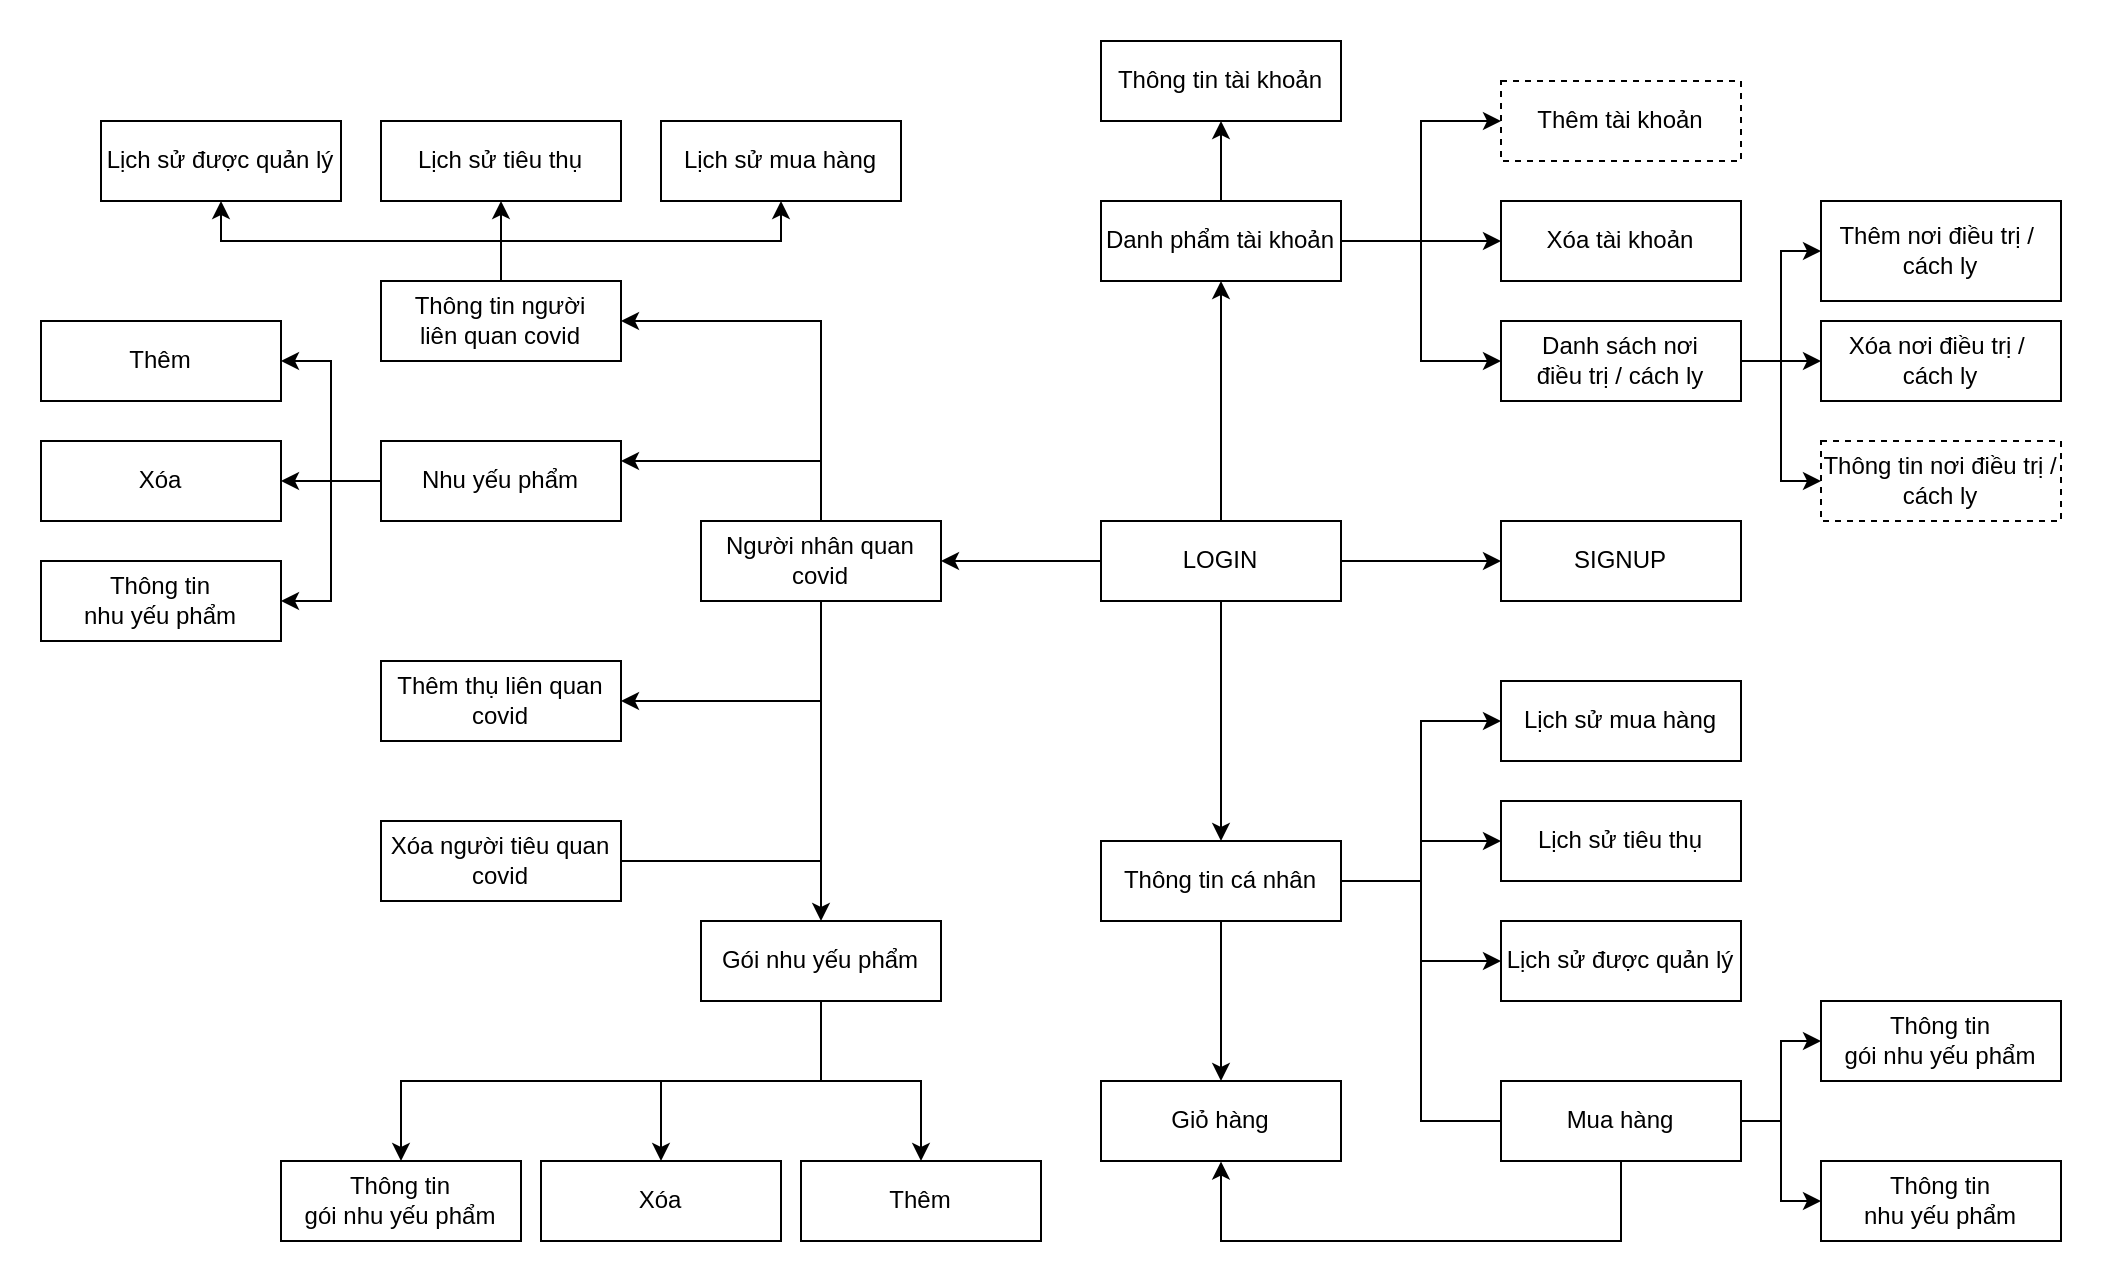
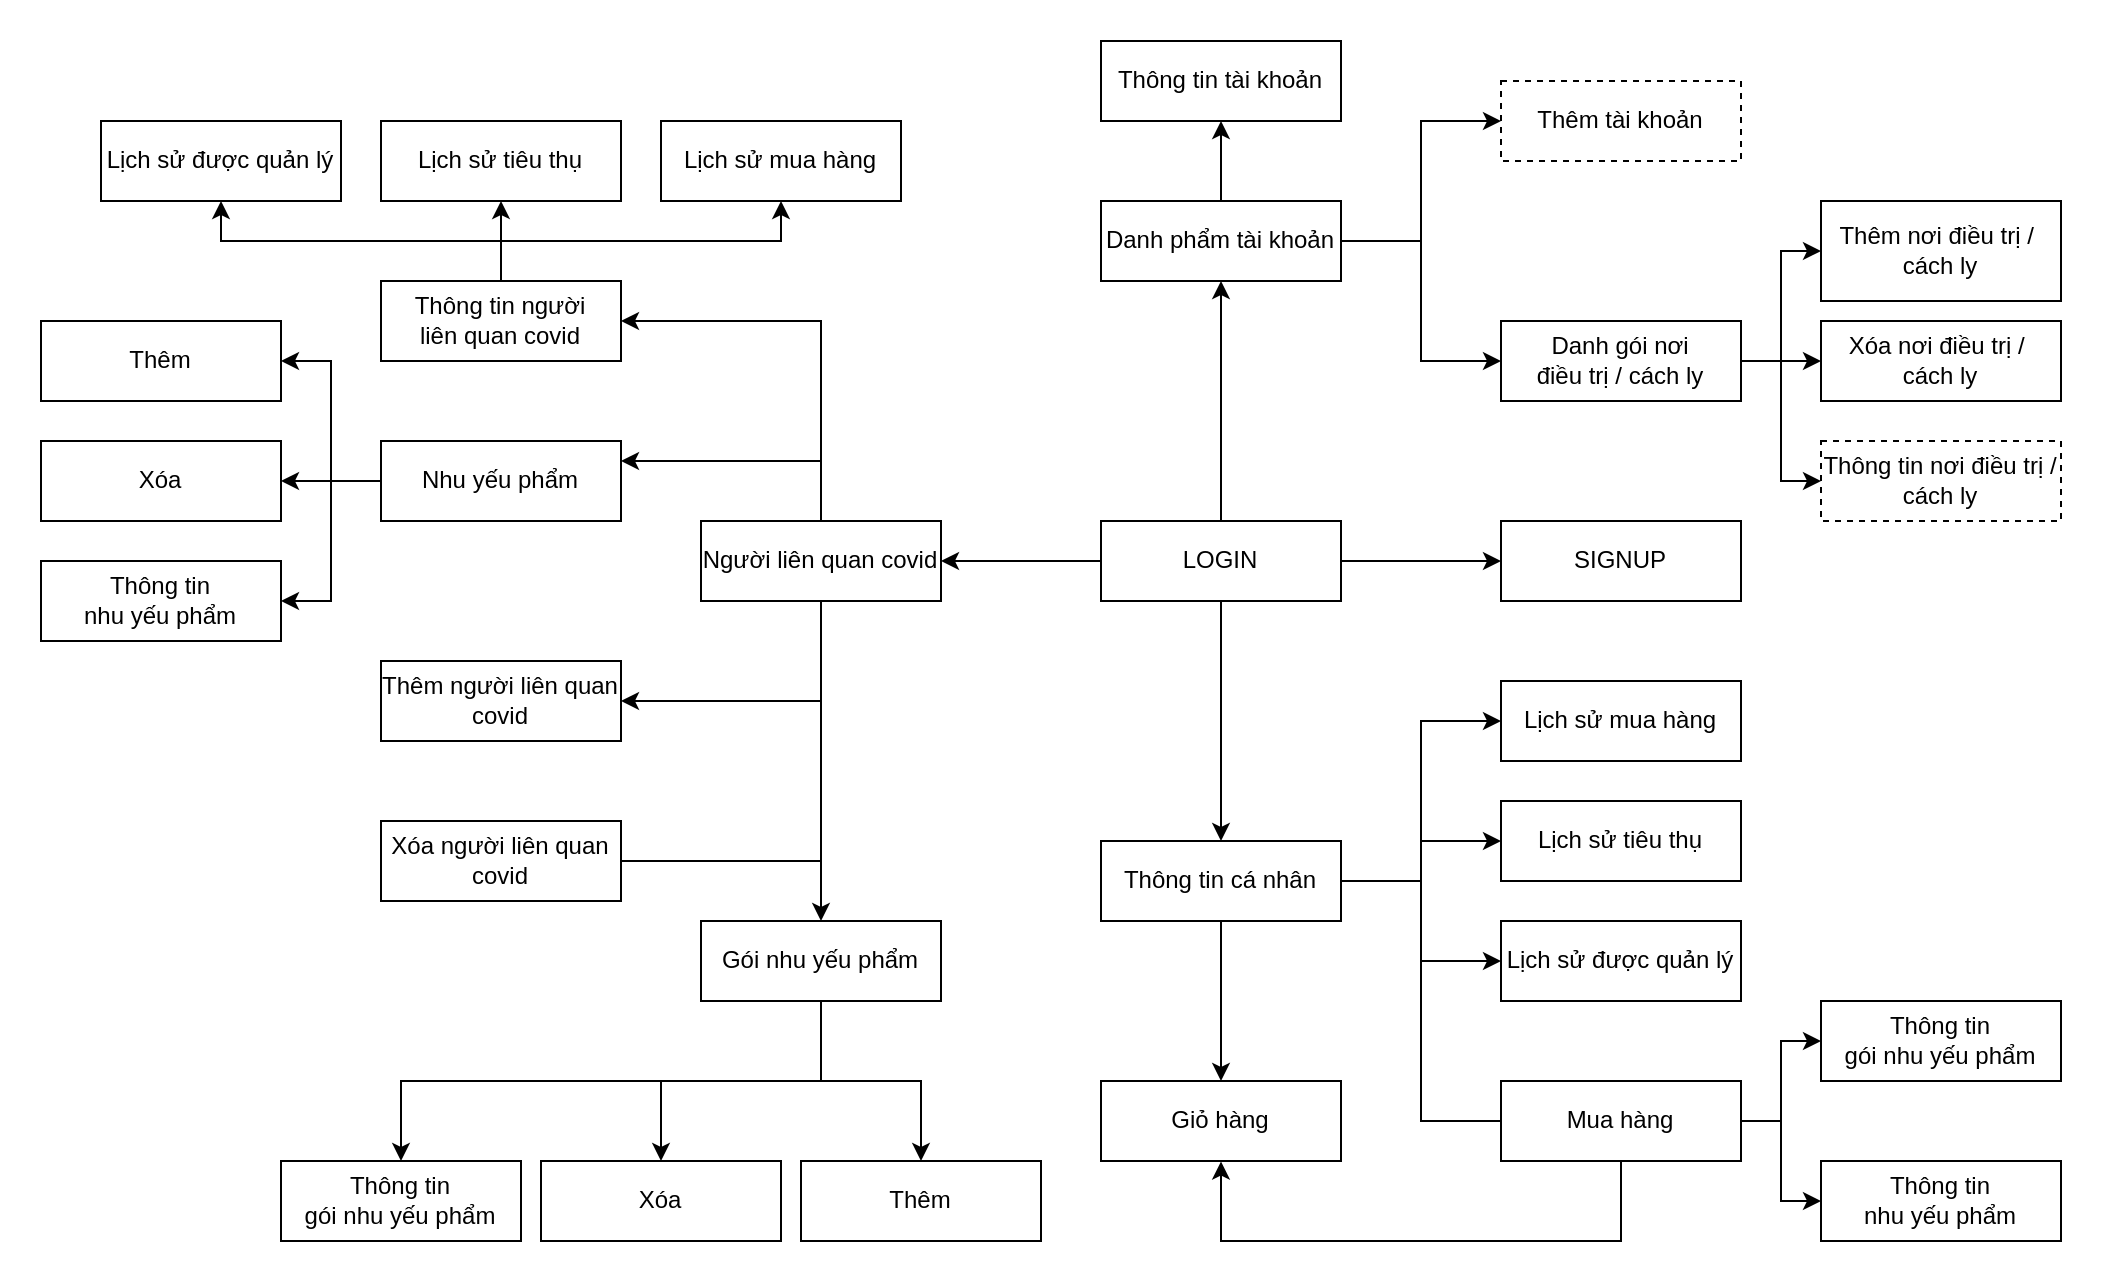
edge "Danh phẩm tài khoản" -> "Xóa tài khoản": removed
node "Xóa tài khoản": removed
node "Danh sách nơi điều trị / cách ly": label "Danh sách nơi điều trị / cách ly" -> "Danh gói nơi điều trị / cách ly"
node "Người nhân quan covid": label "Người nhân quan covid" -> "Người liên quan covid"
node "Thêm thụ liên quan covid": label "Thêm thụ liên quan covid" -> "Thêm người liên quan covid"
node "Xóa người tiêu quan covid": label "Xóa người tiêu quan covid" -> "Xóa người liên quan covid"
